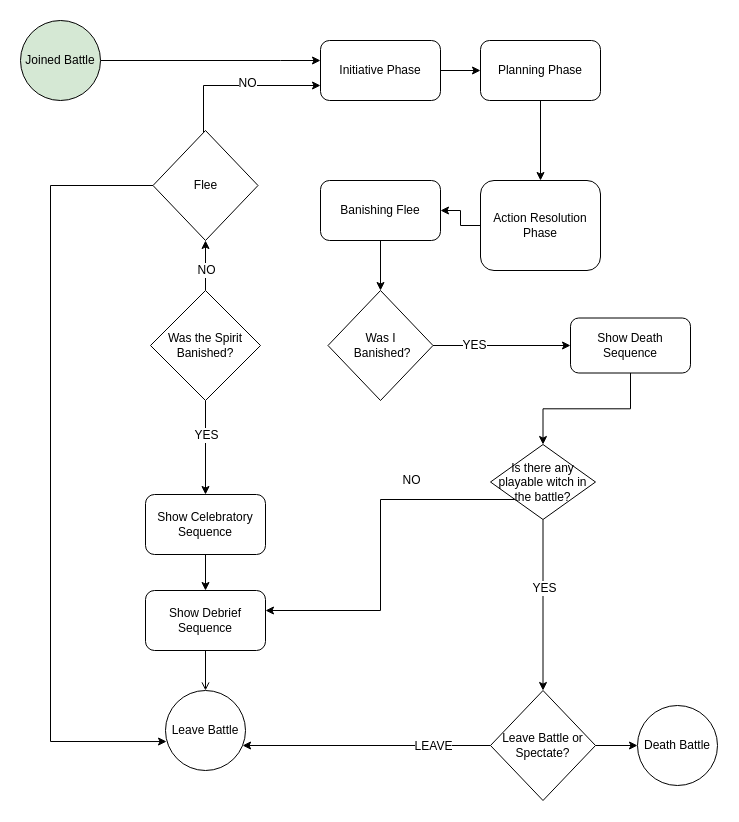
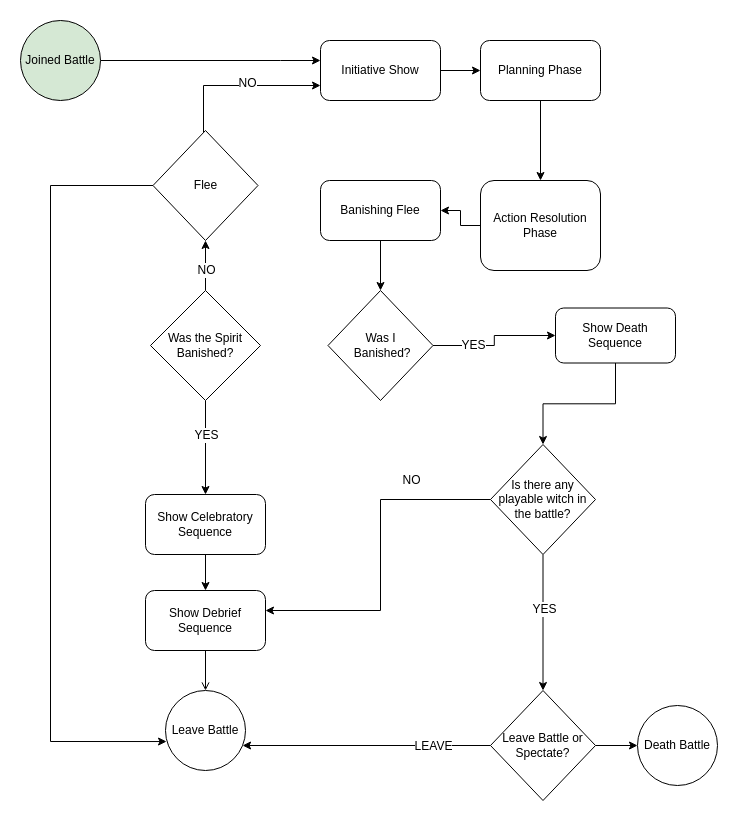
node "Initiative Phase": label "Initiative Phase" -> "Initiative Show"
node "Show Death Sequence": moved (631, 346) -> (616, 336)
node "Is there any playable witch in the battle?": size 105x75 -> 105x110
